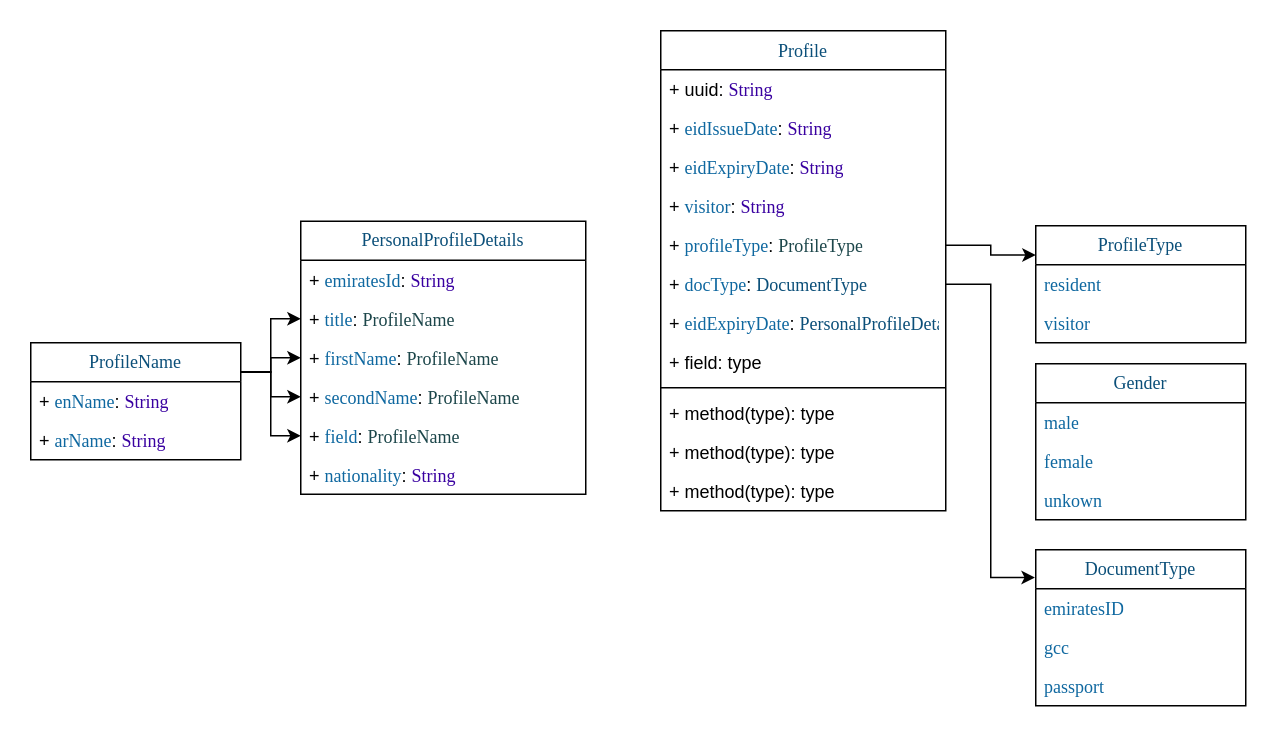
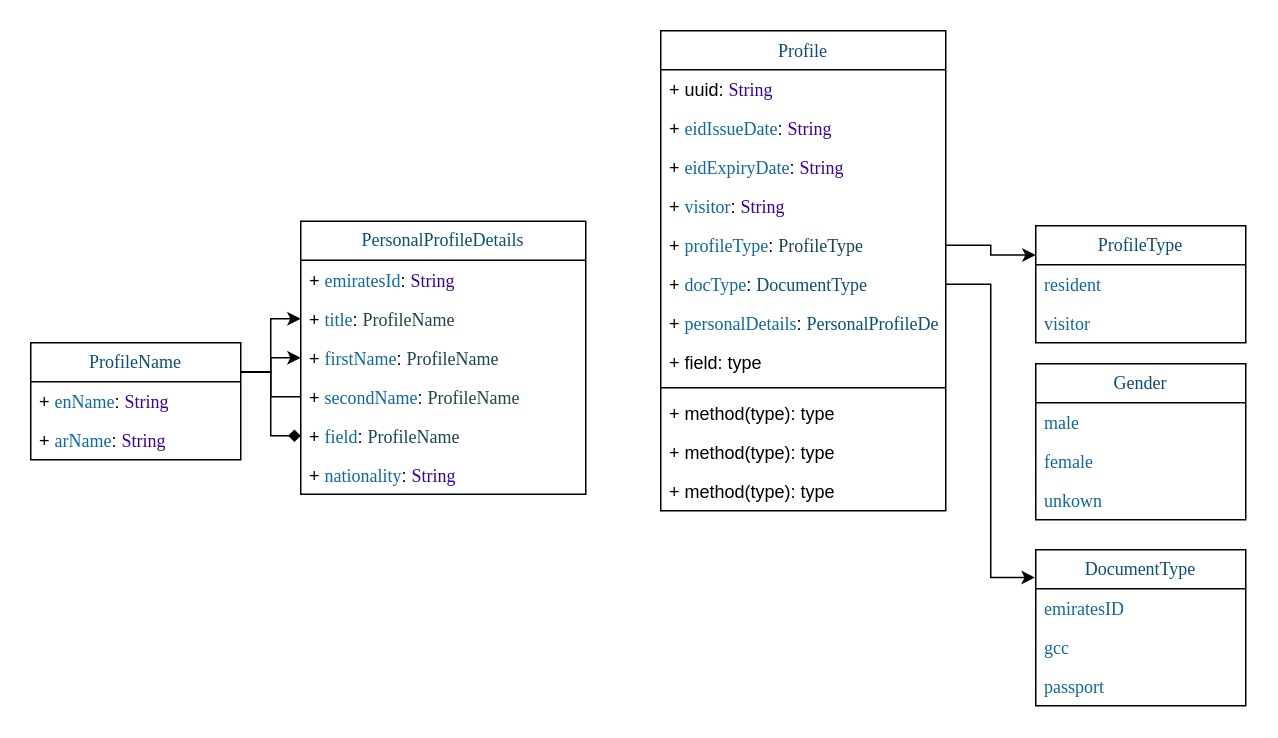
node "+ eidExpiryDate: PersonalProfileDetails": label "+ eidExpiryDate: PersonalProfileDetails" -> "+ personalDetails: PersonalProfileDetails"
edge "ProfileName" -> "+ secondName: ProfileName": arrowhead classic -> none
edge "ProfileName" -> "+ field: ProfileName": arrowhead classic -> diamond
